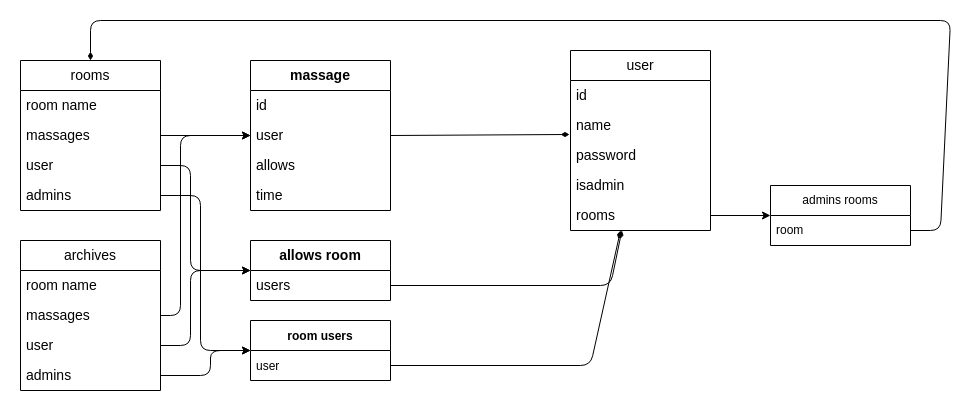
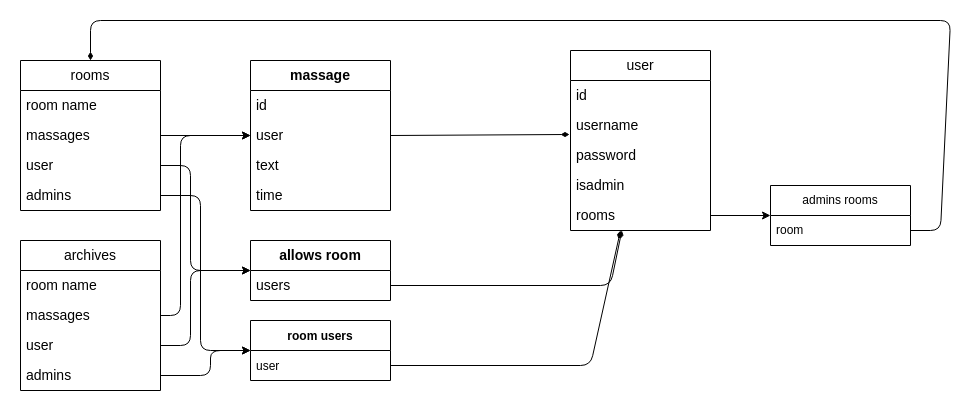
node "name": label "name" -> "username"
node "allows": label "allows" -> "text"
